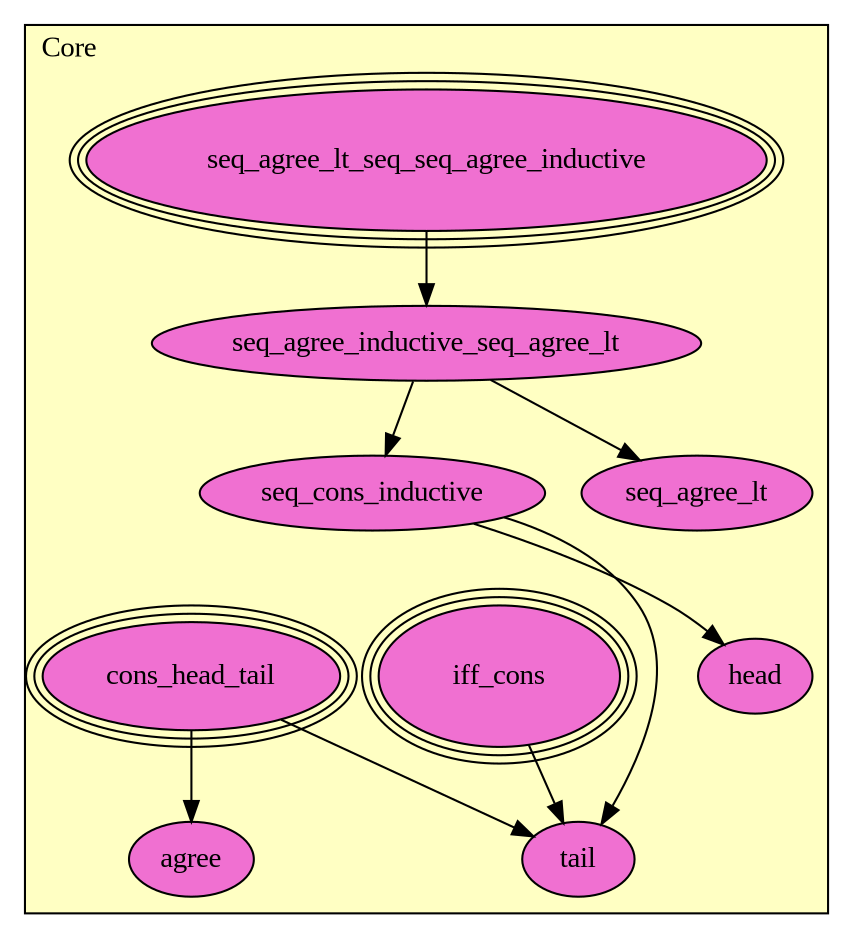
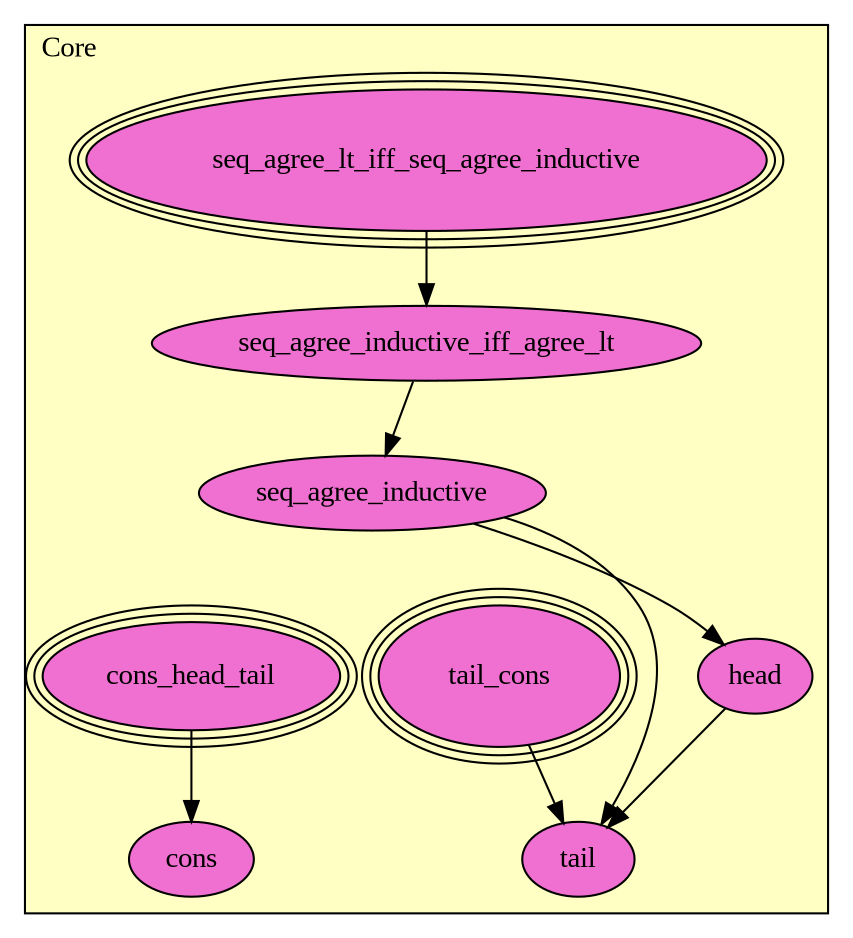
node "seq_agree_lt_seq_seq_agree_inductive": label "seq_agree_lt_seq_seq_agree_inductive" -> "seq_agree_lt_iff_seq_agree_inductive"
node "seq_agree_inductive_seq_agree_lt": label "seq_agree_inductive_seq_agree_lt" -> "seq_agree_inductive_iff_agree_lt"
node "seq_cons_inductive": label "seq_cons_inductive" -> "seq_agree_inductive"
node "seq_agree_lt": removed
node "iff_cons": label "iff_cons" -> "tail_cons"
edge "cons_head_tail" -> "tail": now "head" -> "tail"
node "agree": label "agree" -> "cons"
